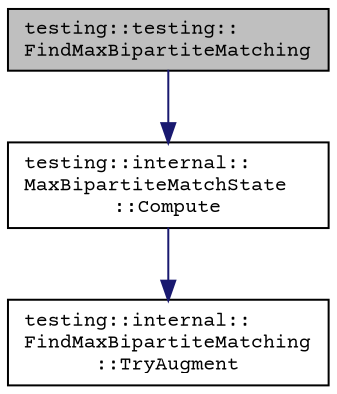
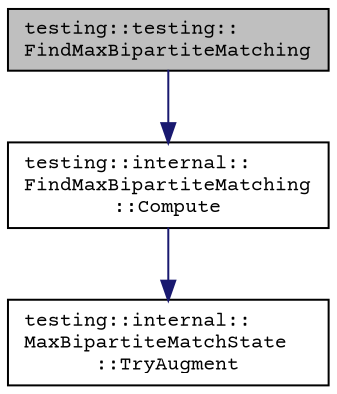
node "testing::internal:: MaxBipartiteMatchState ::Compute": label "testing::internal:: MaxBipartiteMatchState ::Compute" -> "testing::internal:: FindMaxBipartiteMatching ::Compute"
node "testing::internal:: FindMaxBipartiteMatching ::TryAugment": label "testing::internal:: FindMaxBipartiteMatching ::TryAugment" -> "testing::internal:: MaxBipartiteMatchState ::TryAugment"
